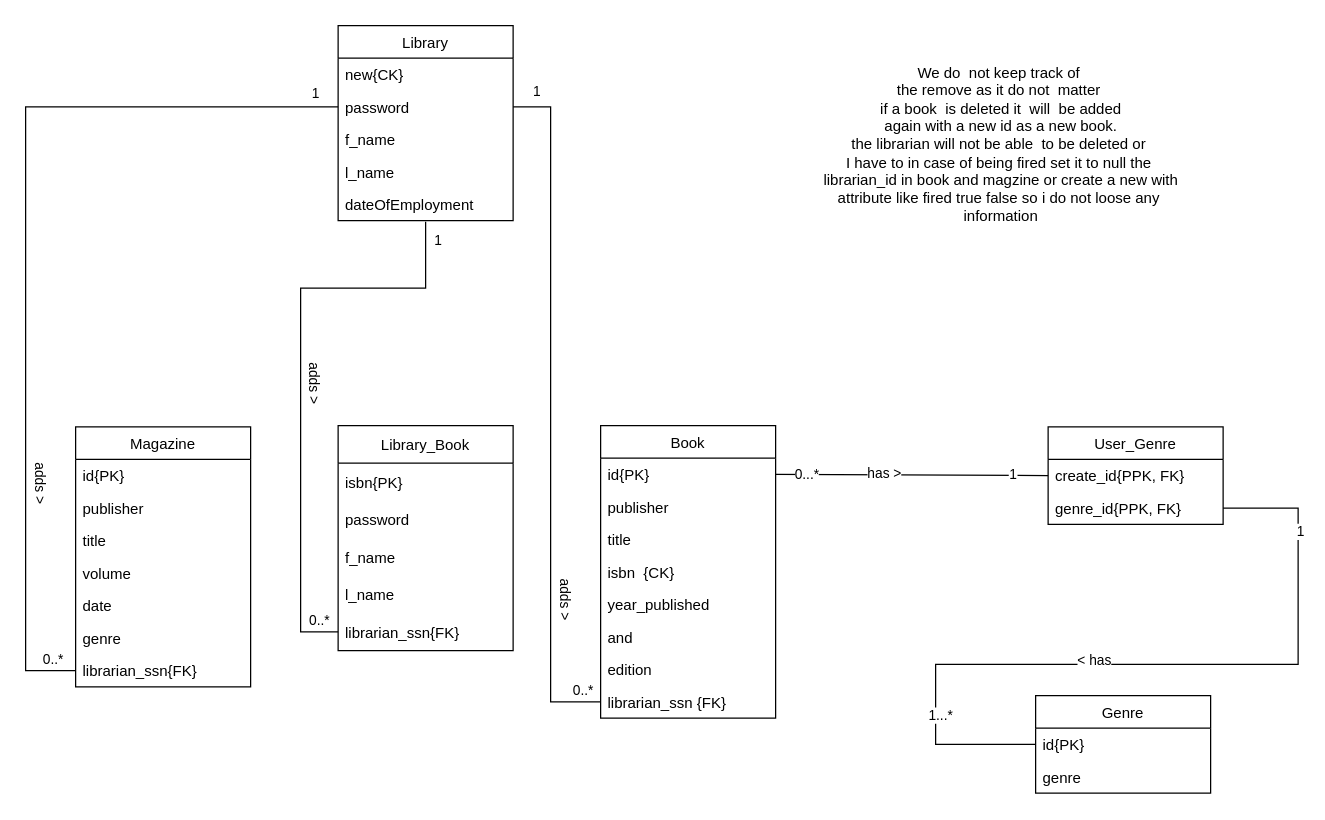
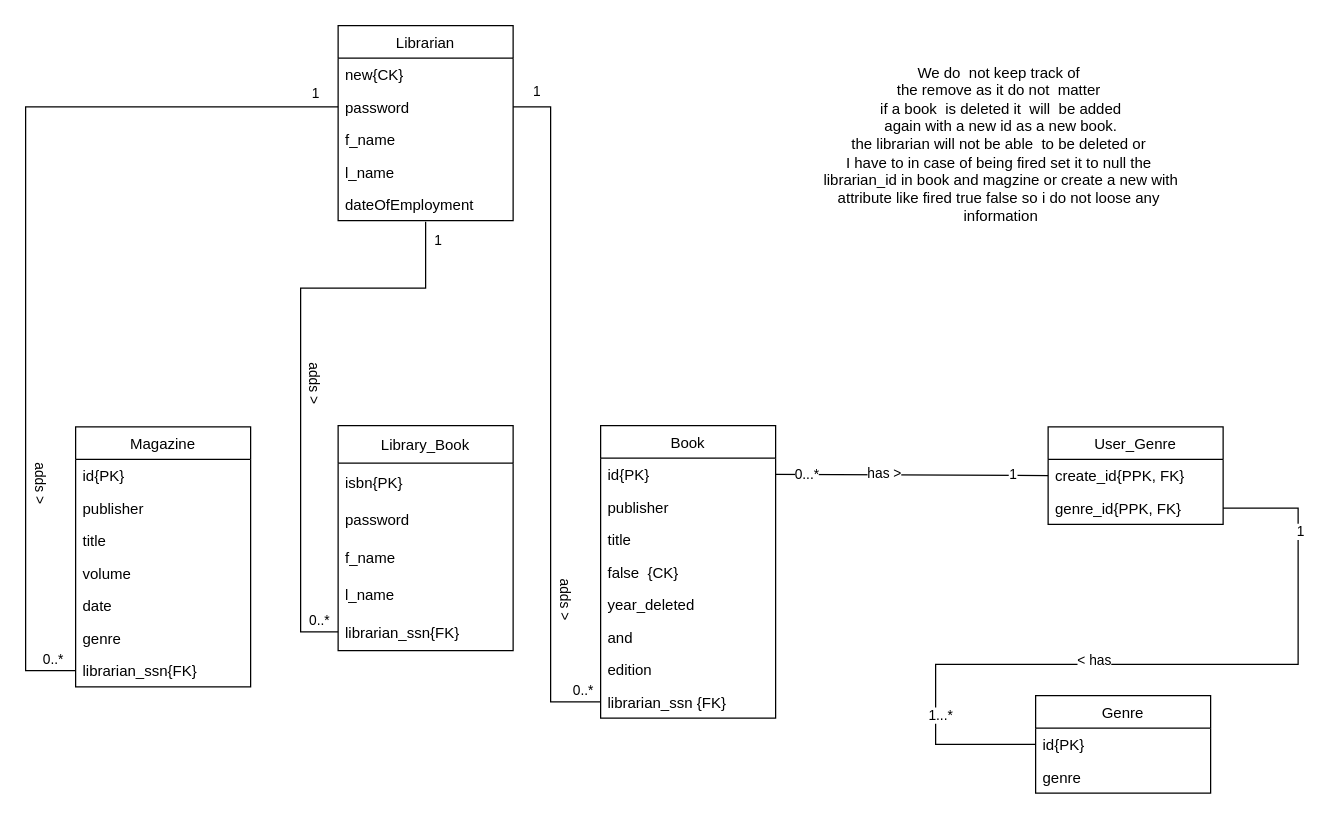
node "Library": label "Library" -> "Librarian"
node "isbn {CK}": label "isbn {CK}" -> "false {CK}"
node "year_published": label "year_published" -> "year_deleted"
